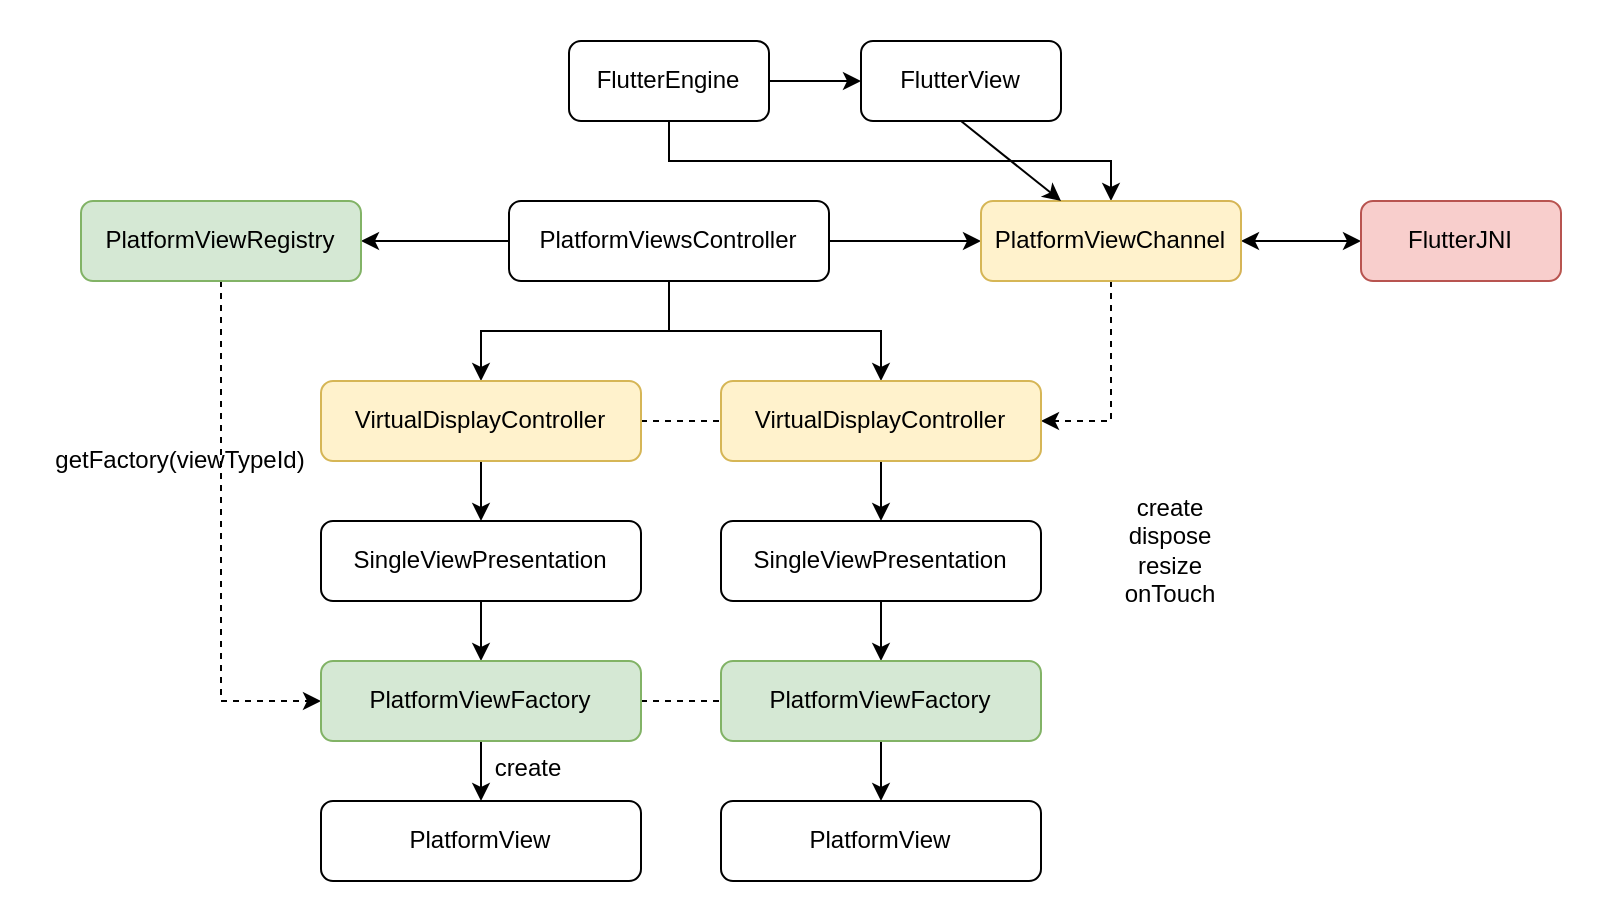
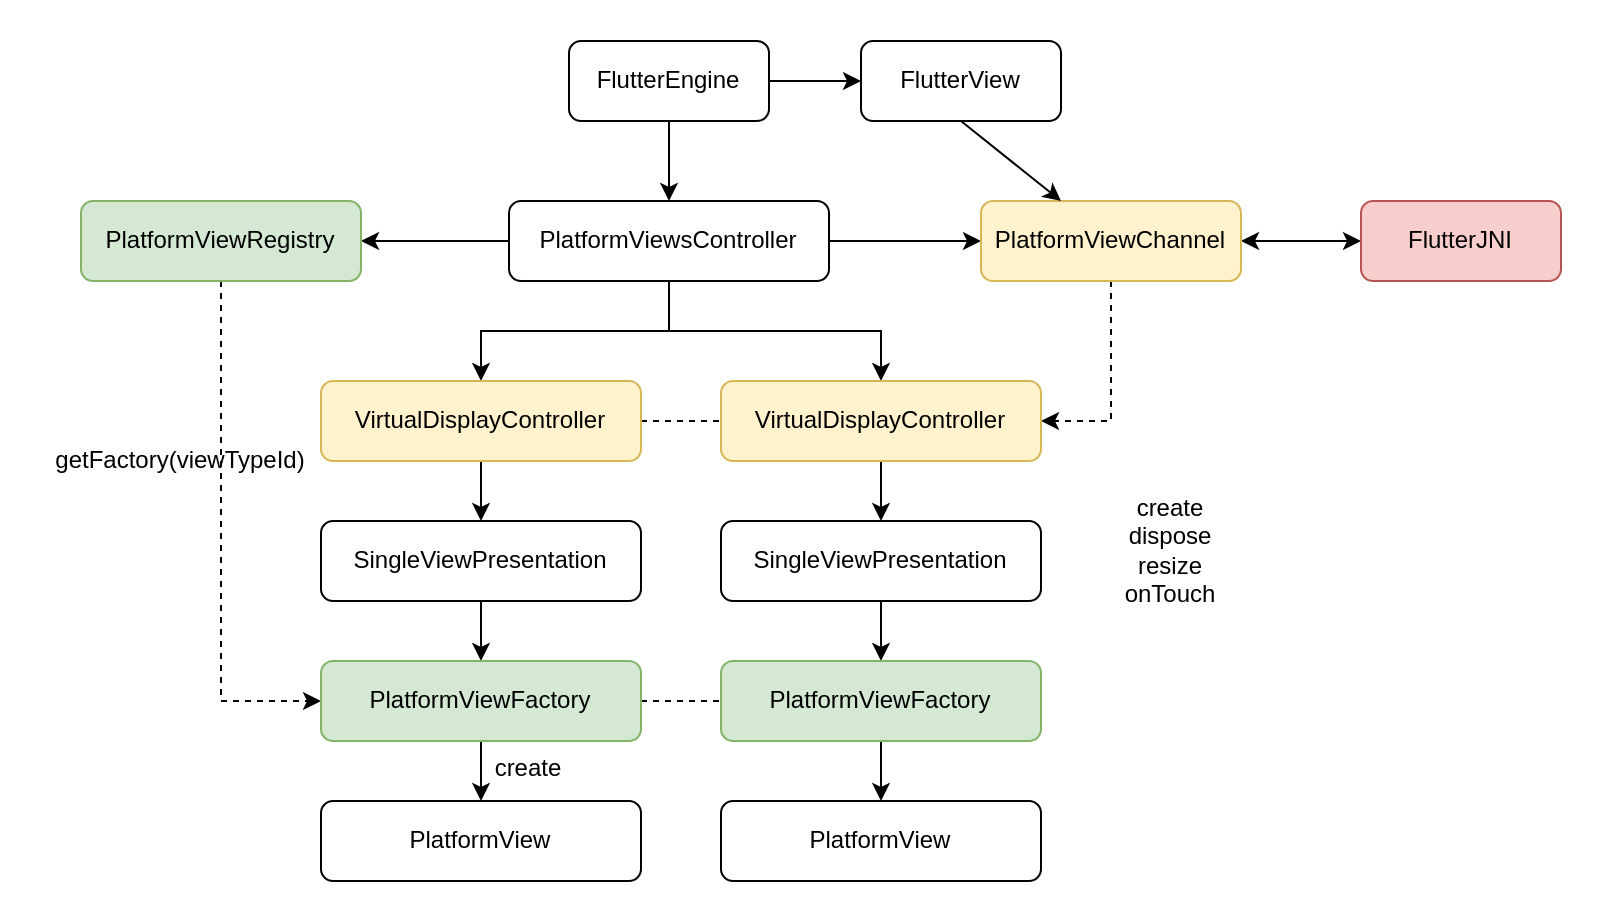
edge "FlutterEngine" -> "PlatformViewChannel": now "FlutterEngine" -> "PlatformViewsController"
